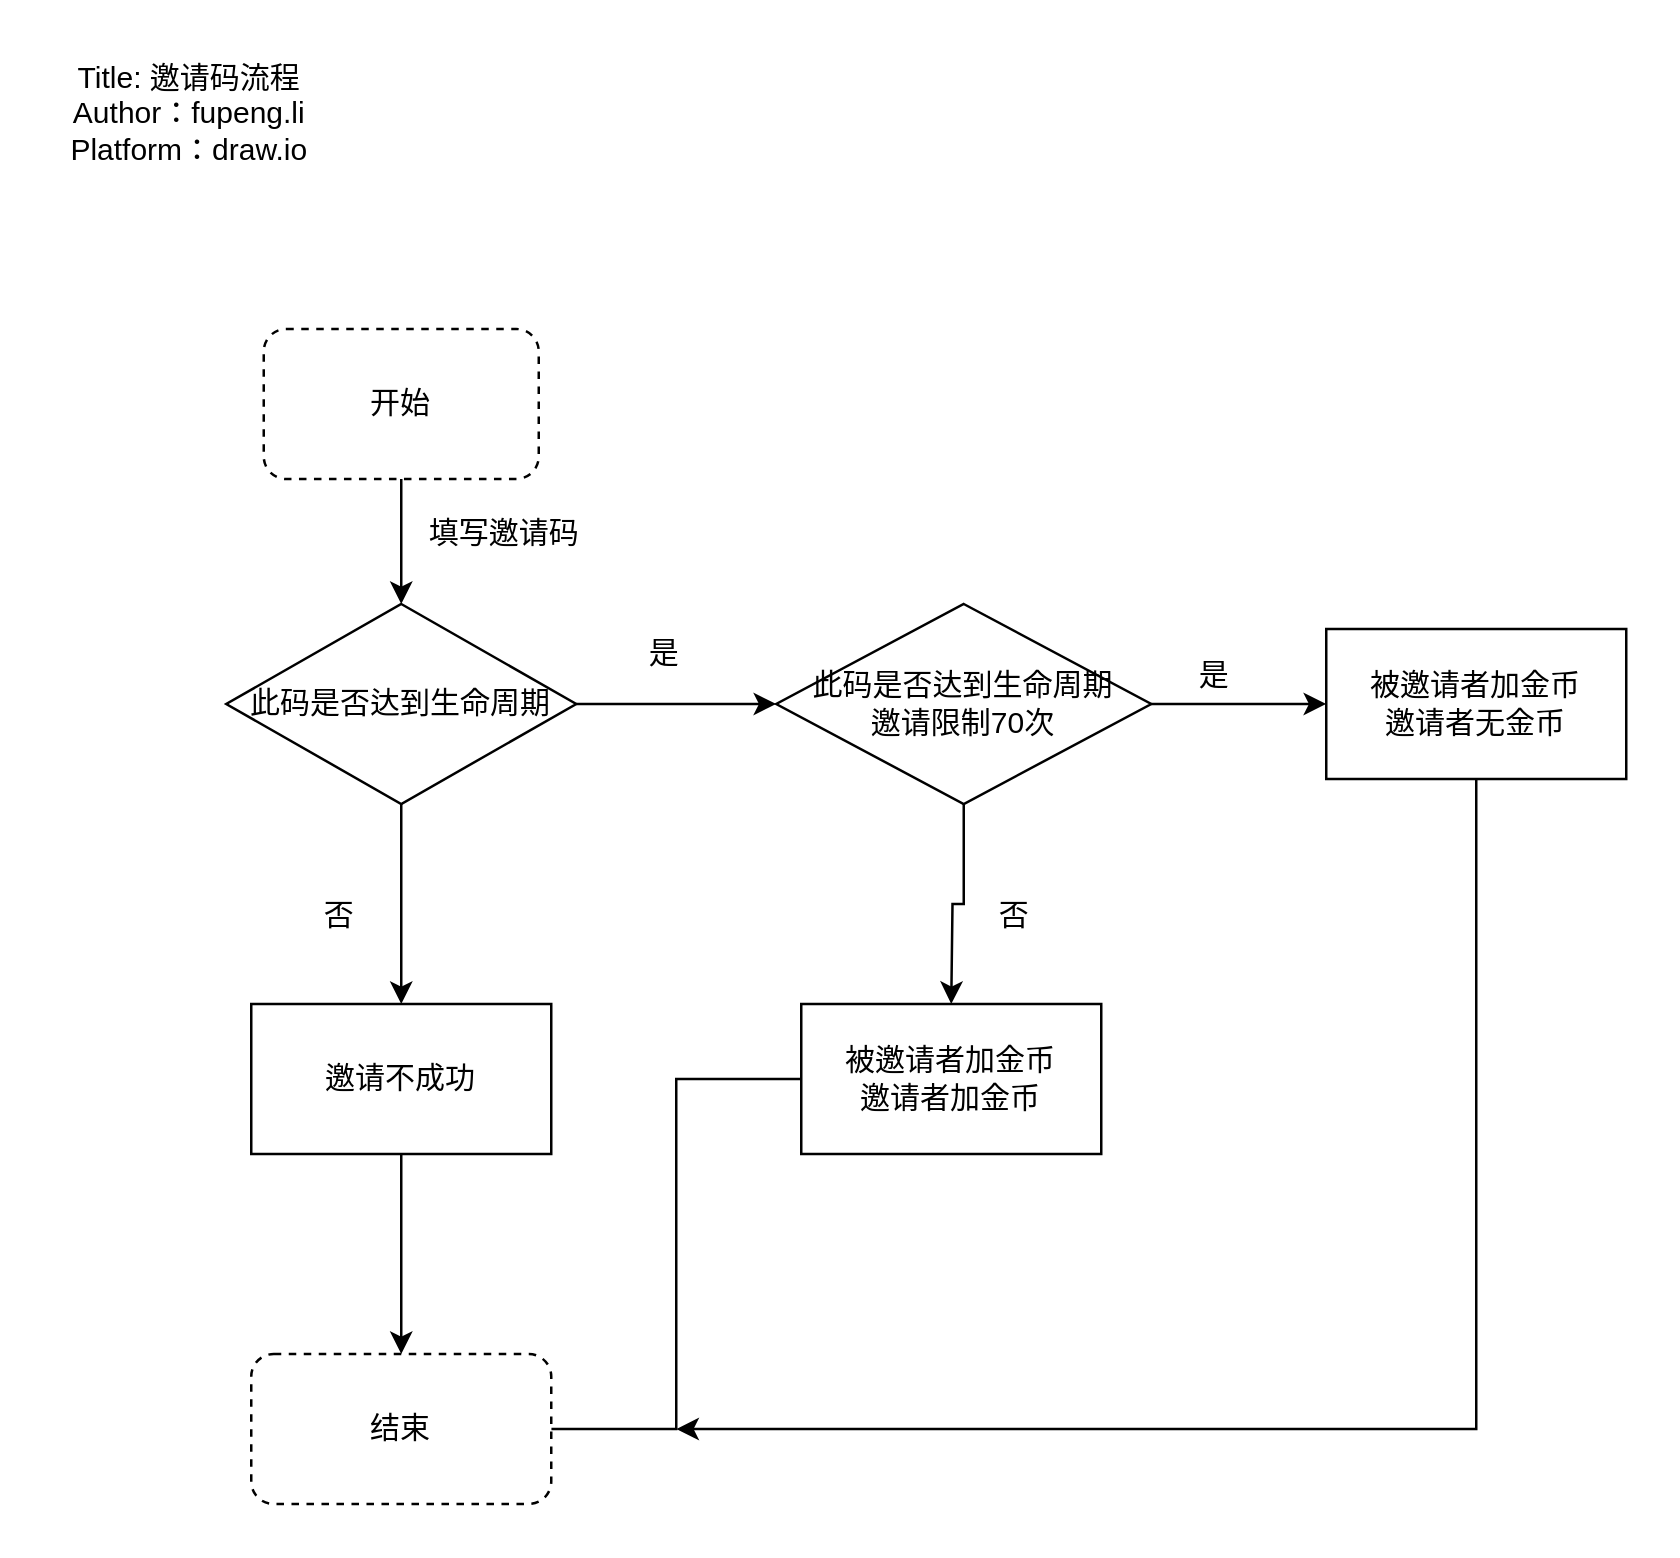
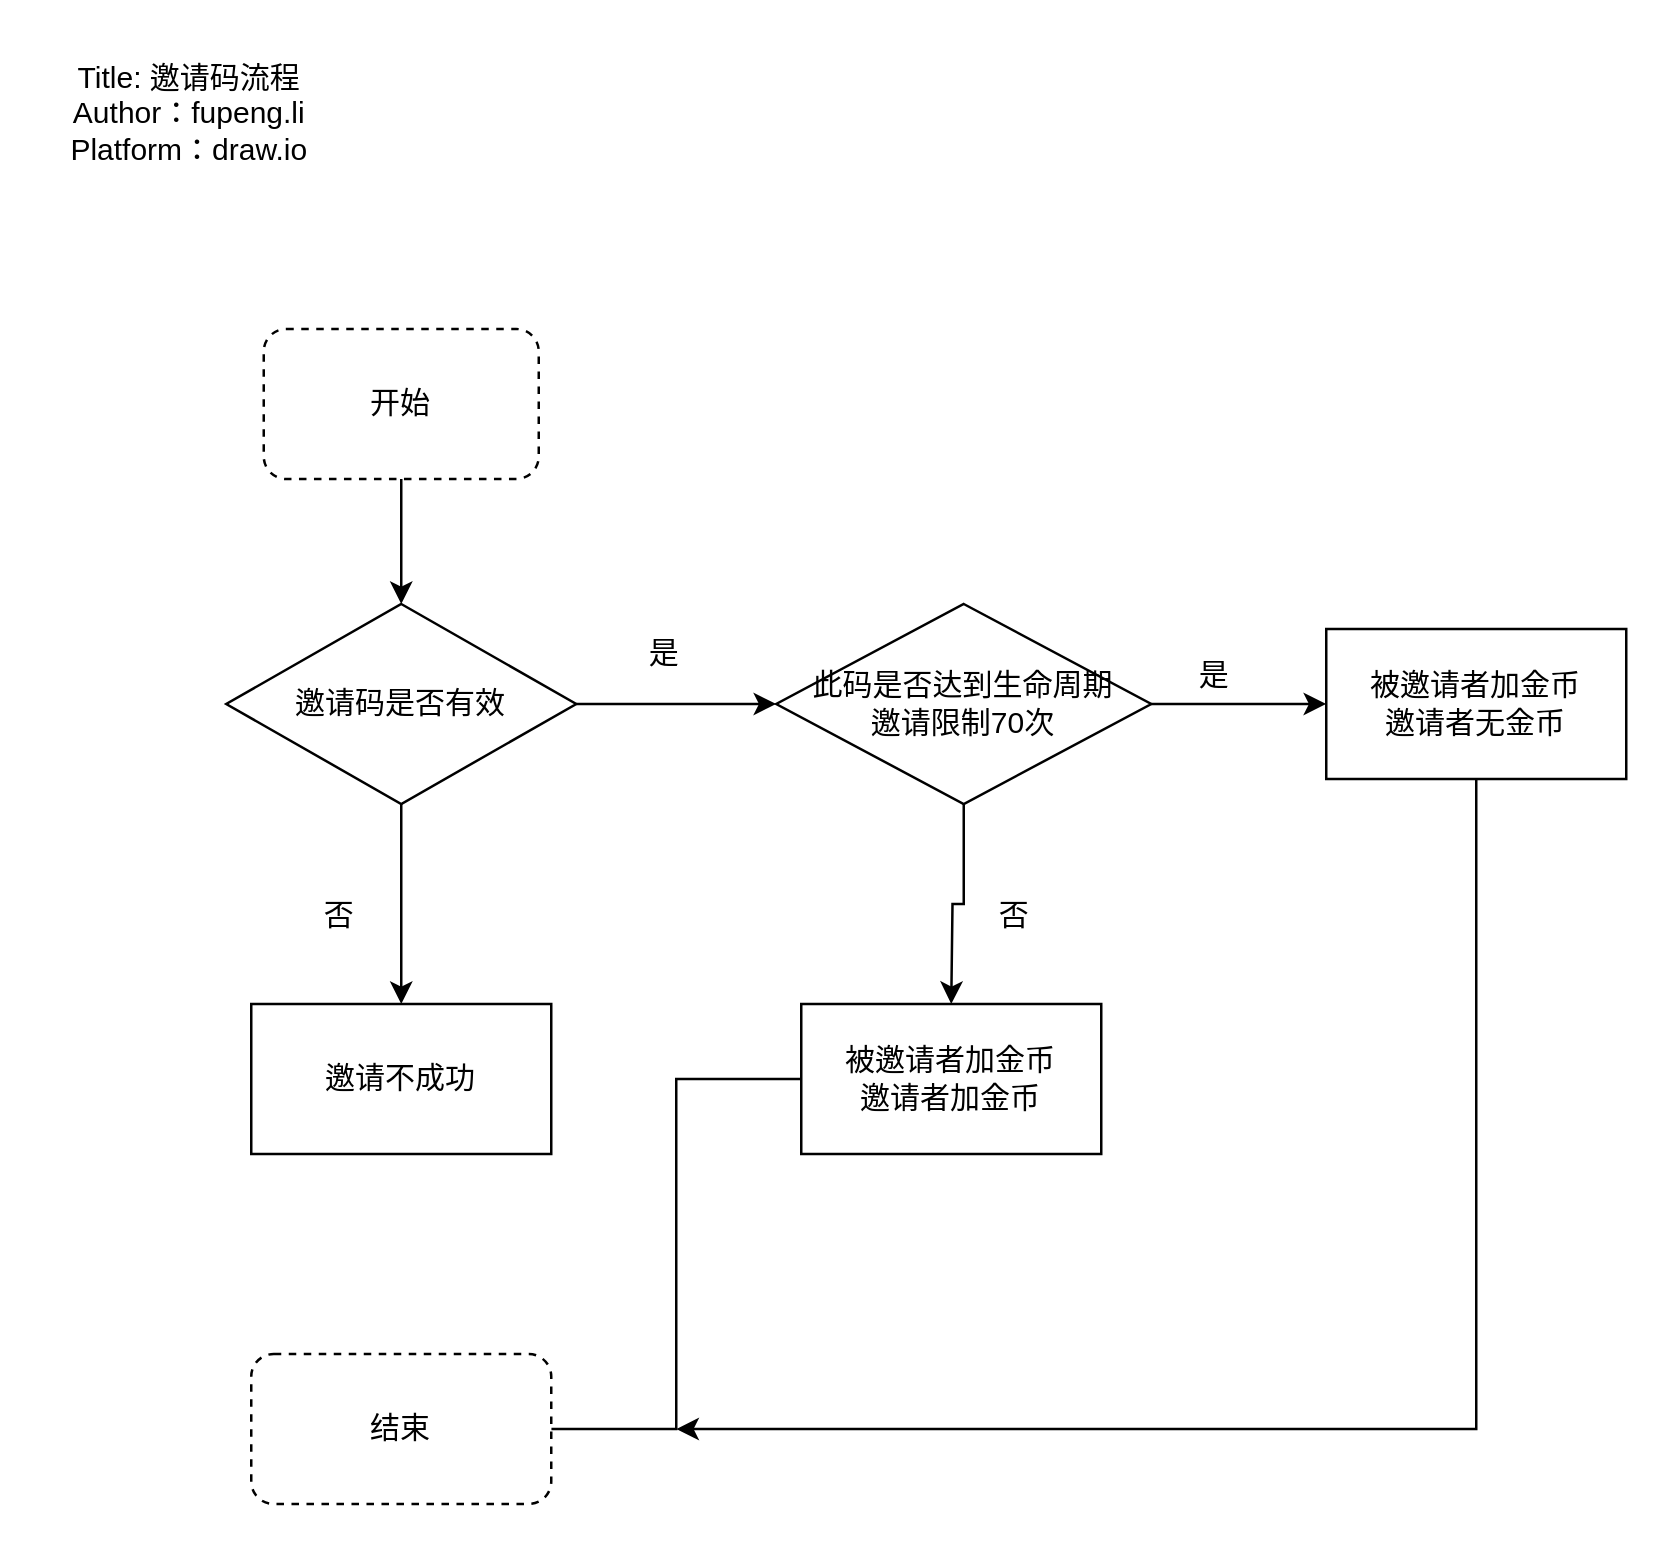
node "填写邀请码": removed
node "此码是否达到生命周期": label "此码是否达到生命周期" -> "邀请码是否有效"
edge "邀请不成功" -> "结束": removed
